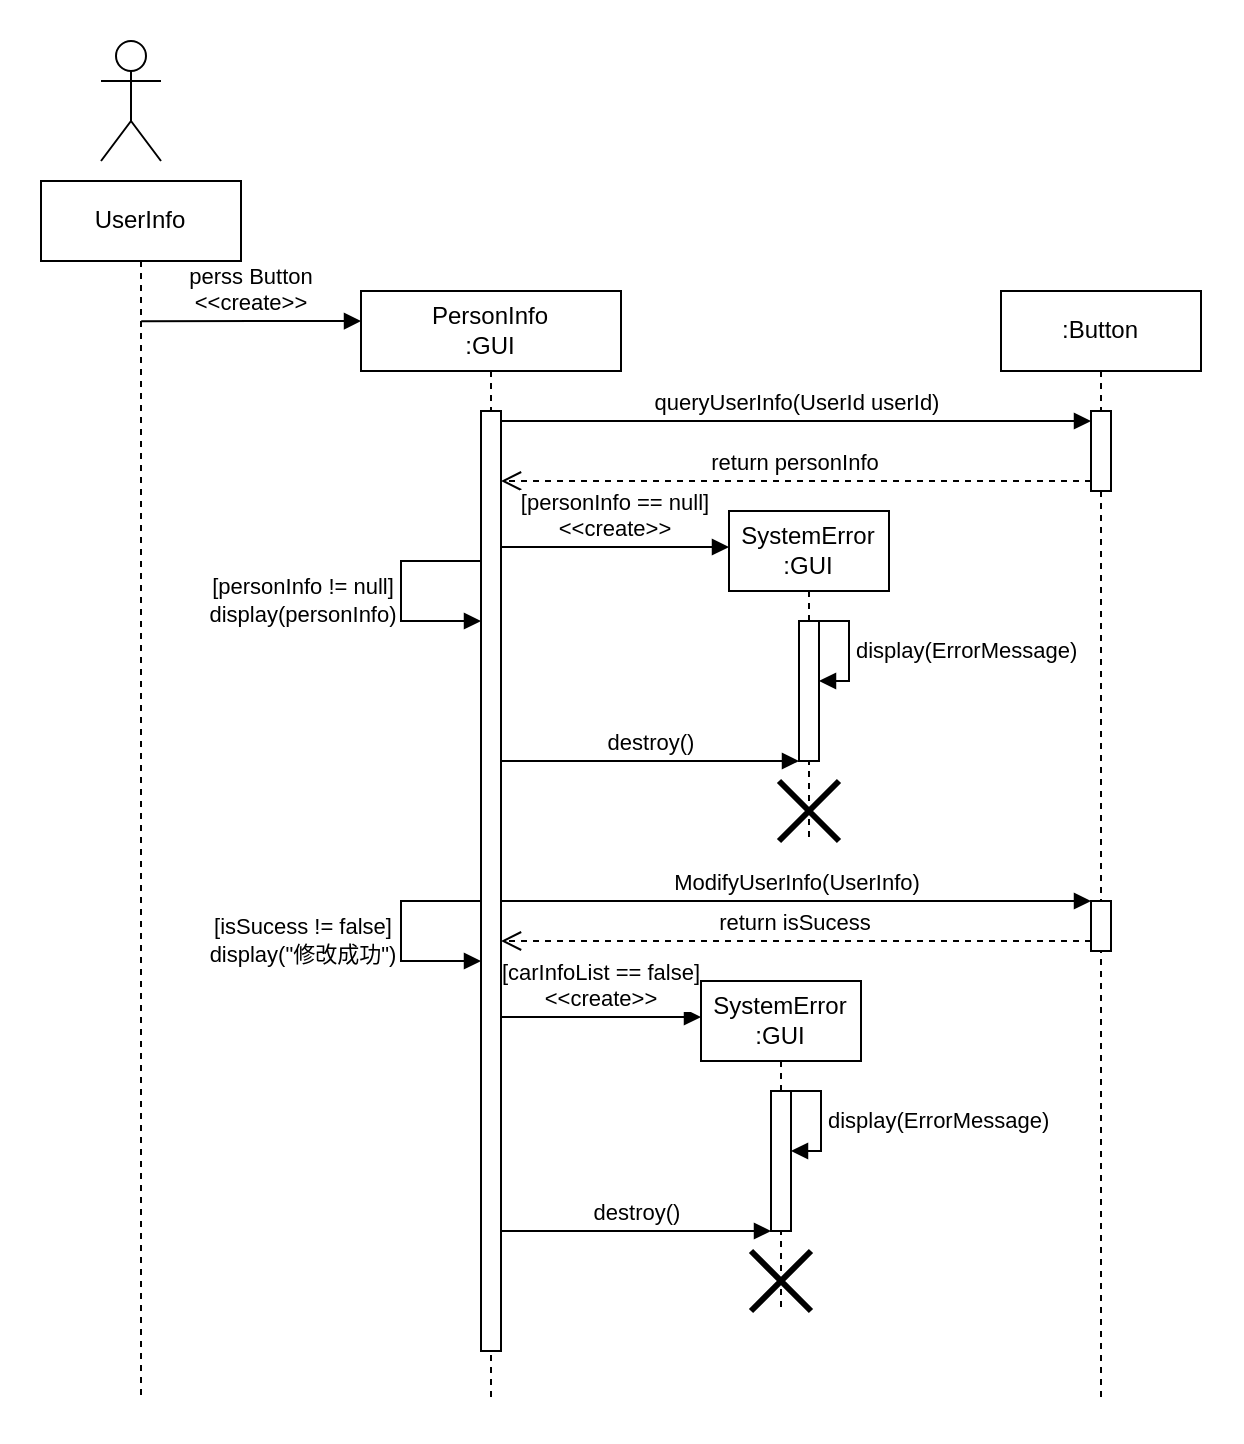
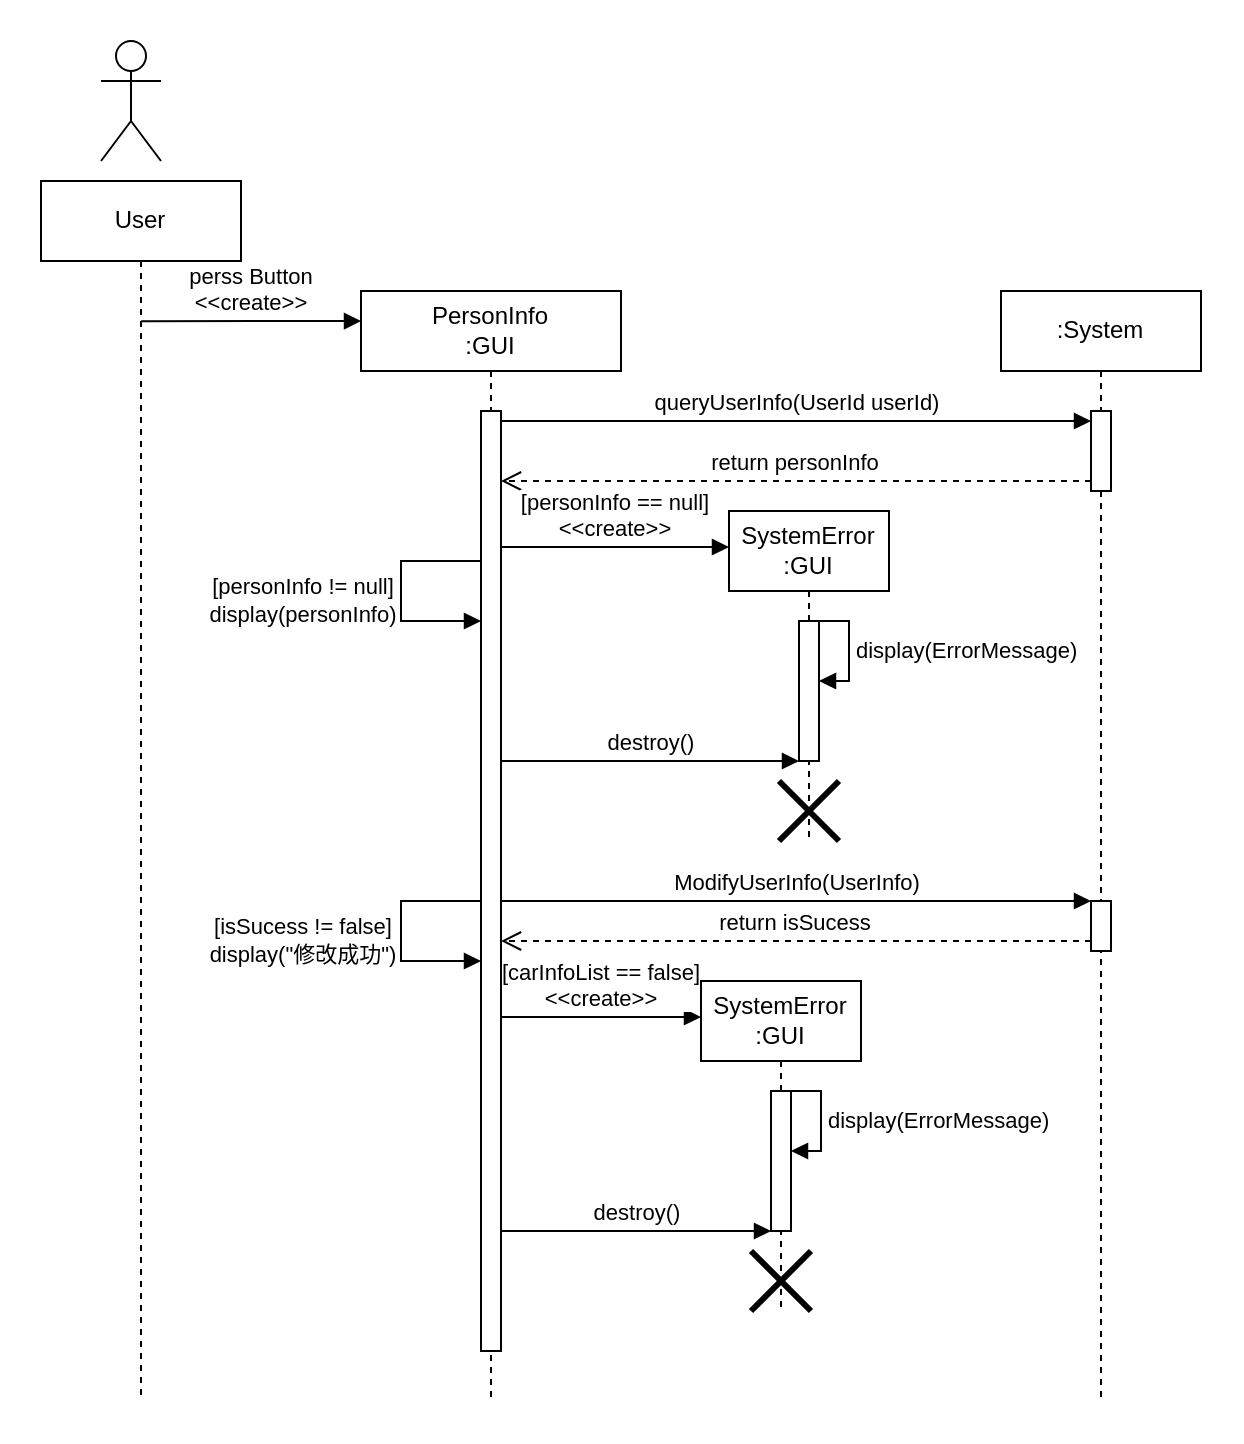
node "UserInfo": label "UserInfo" -> "User"
node ":Button": label ":Button" -> ":System"
